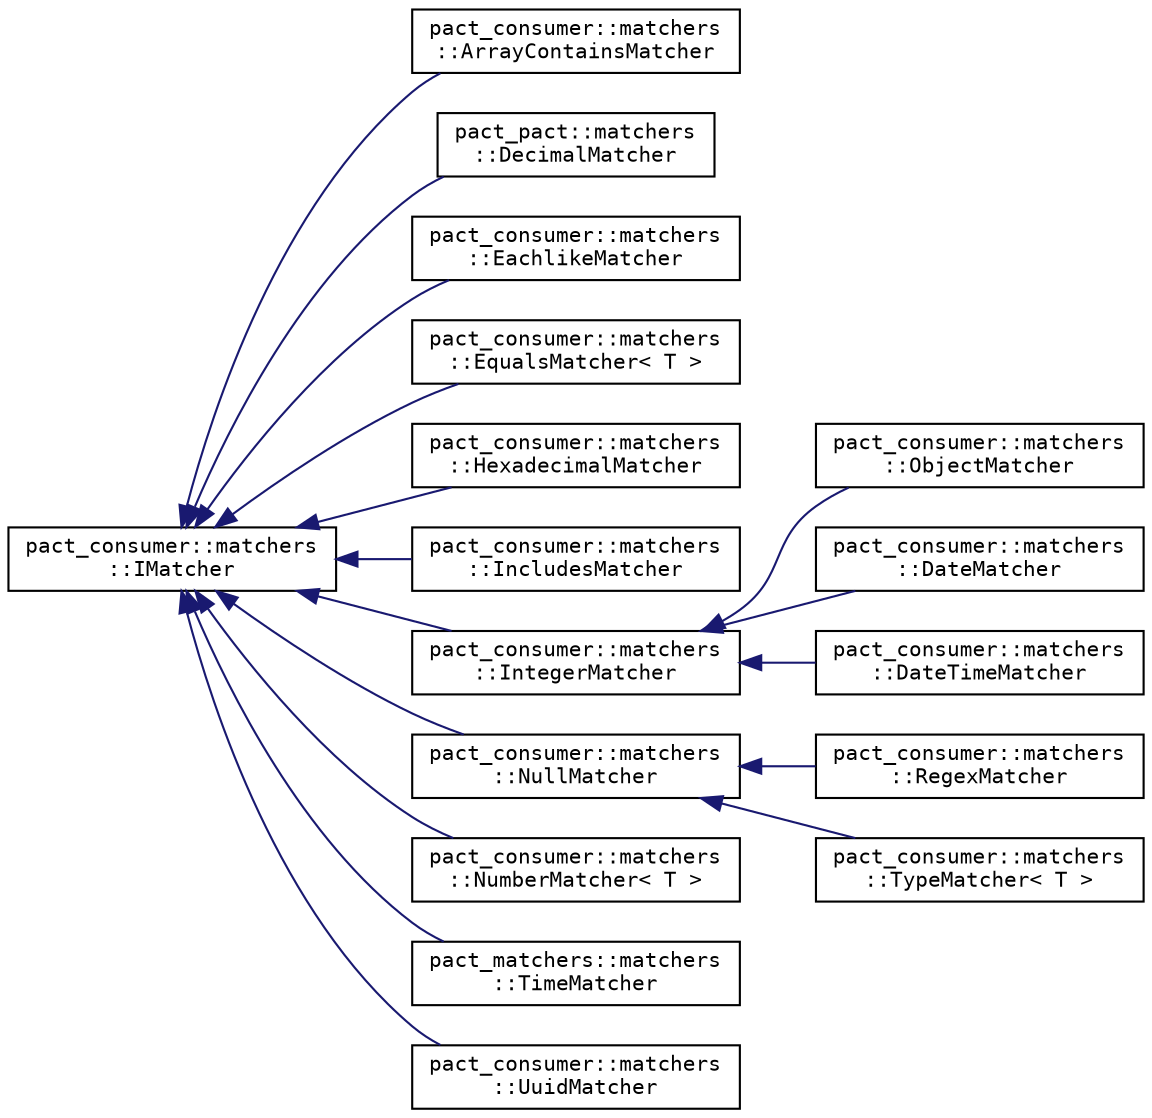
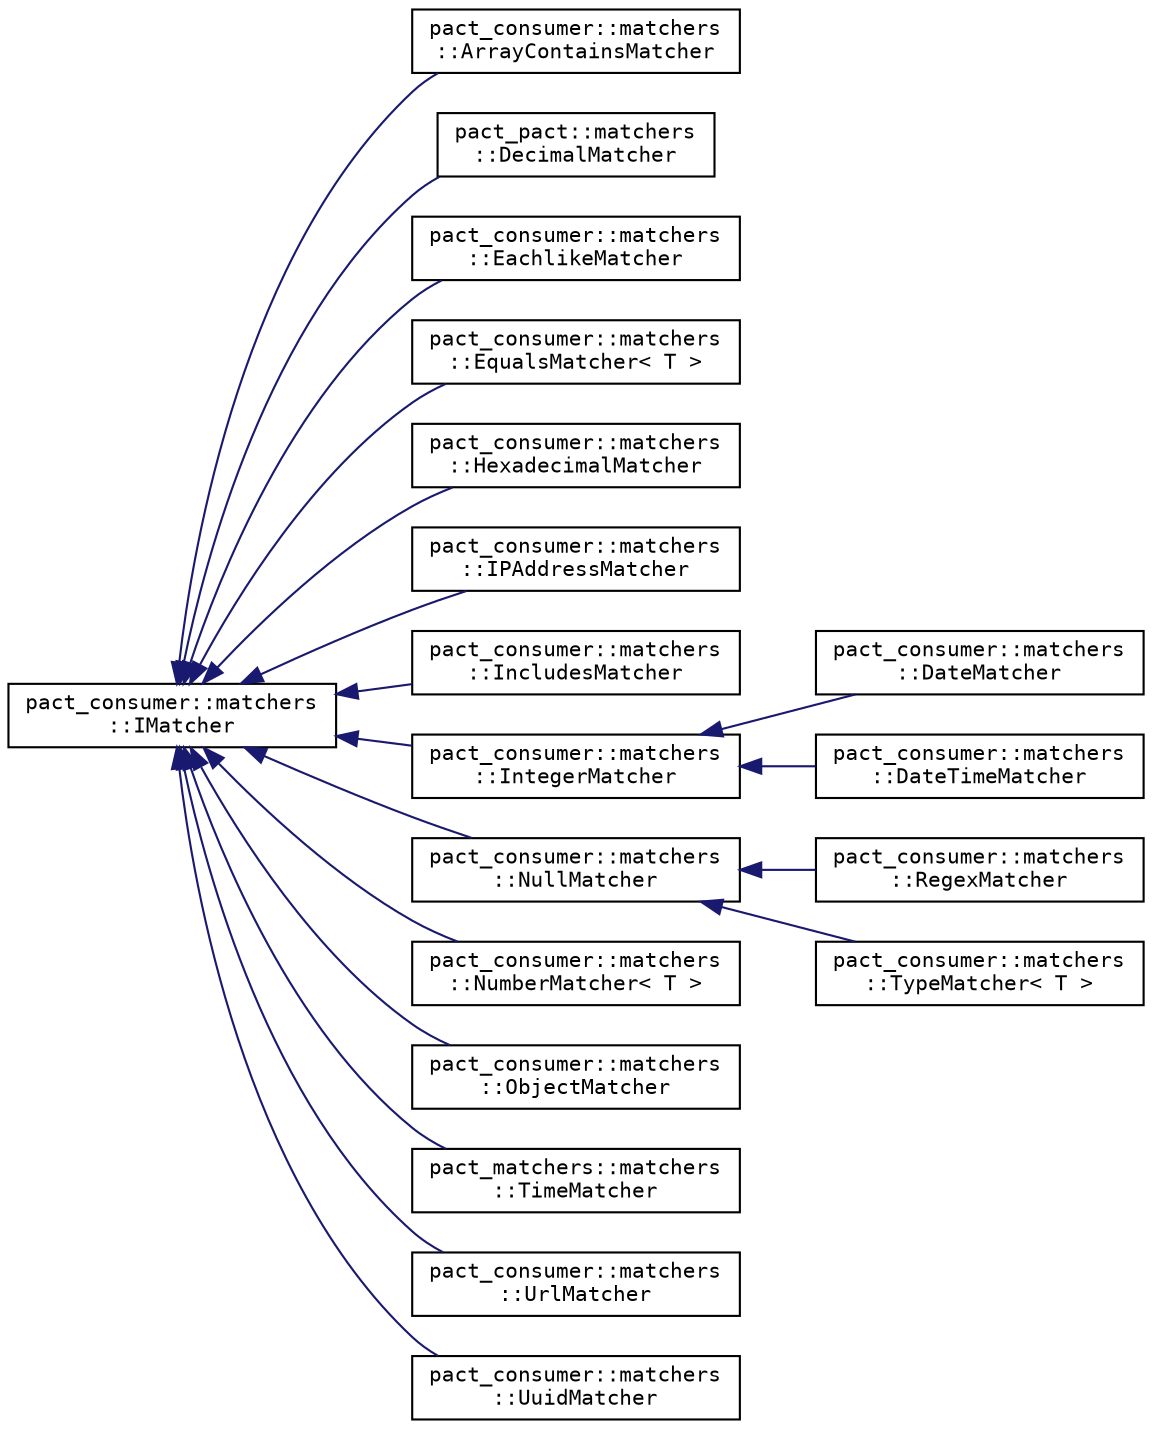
edge "pact_consumer::matchers ::ObjectMatcher" -> "pact_consumer::matchers ::IntegerMatcher": now "pact_consumer::matchers ::ObjectMatcher" -> "pact_consumer::matchers ::IMatcher"
node "pact_consumer::matchers ::IPAddressMatcher": added
node "pact_consumer::matchers ::UrlMatcher": added
